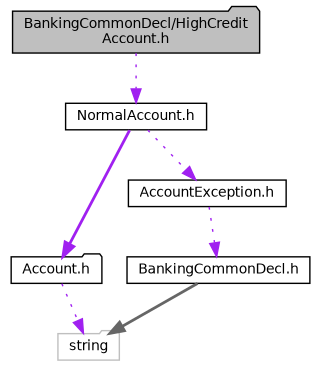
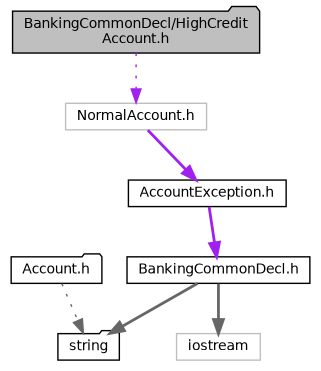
node "NormalAccount.h": color black -> grey75
edge "NormalAccount.h" -> "AccountException.h": style dotted -> bold
edge "NormalAccount.h" -> "Account.h": removed
edge "AccountException.h" -> "BankingCommonDecl.h": style dotted -> bold
edge "Account.h" -> "string": color purple -> gray40
node "string": color grey75 -> black
node "iostream": added
